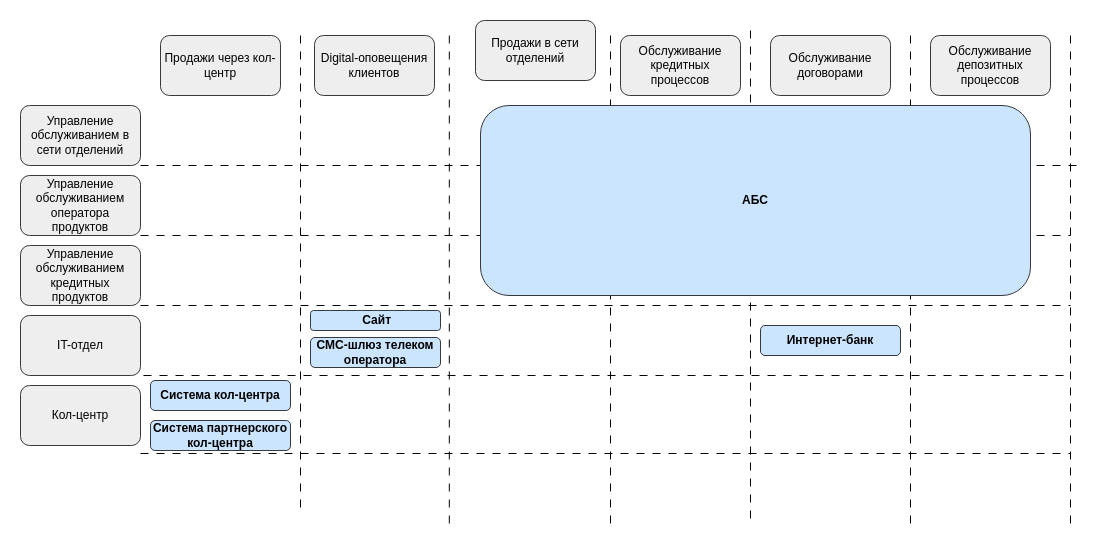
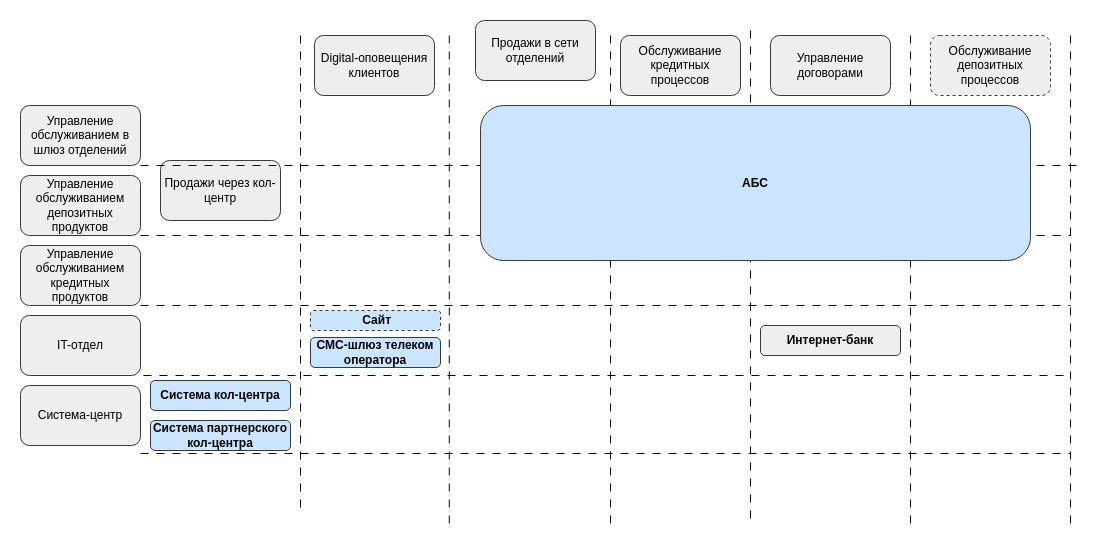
node "Продажи через кол-центр": moved (221, 66) -> (221, 191)
node "Обслуживание договорами": label "Обслуживание договорами" -> "Управление договорами"
node "Обслуживание депозитных процессов": style solid -> dashed
node "Управление обслуживанием в сети отделений": label "Управление обслуживанием в сети отделений" -> "Управление обслуживанием в шлюз отделений"
node "АБС": size 550x190 -> 550x155
node "Управление обслуживанием оператора продуктов": label "Управление обслуживанием оператора продуктов" -> "Управление обслуживанием депозитных продуктов"
node "Сайт": style solid -> dashed
node "Интернет-банк": fillcolor #cce5ff -> #eeeeee
node "Кол-центр": label "Кол-центр" -> "Система-центр"
